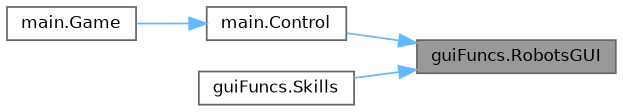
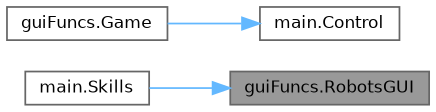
node "main.Game": label "main.Game" -> "guiFuncs.Game"
edge "main.Control" -> "guiFuncs.RobotsGUI": removed
node "guiFuncs.Skills": label "guiFuncs.Skills" -> "main.Skills"
